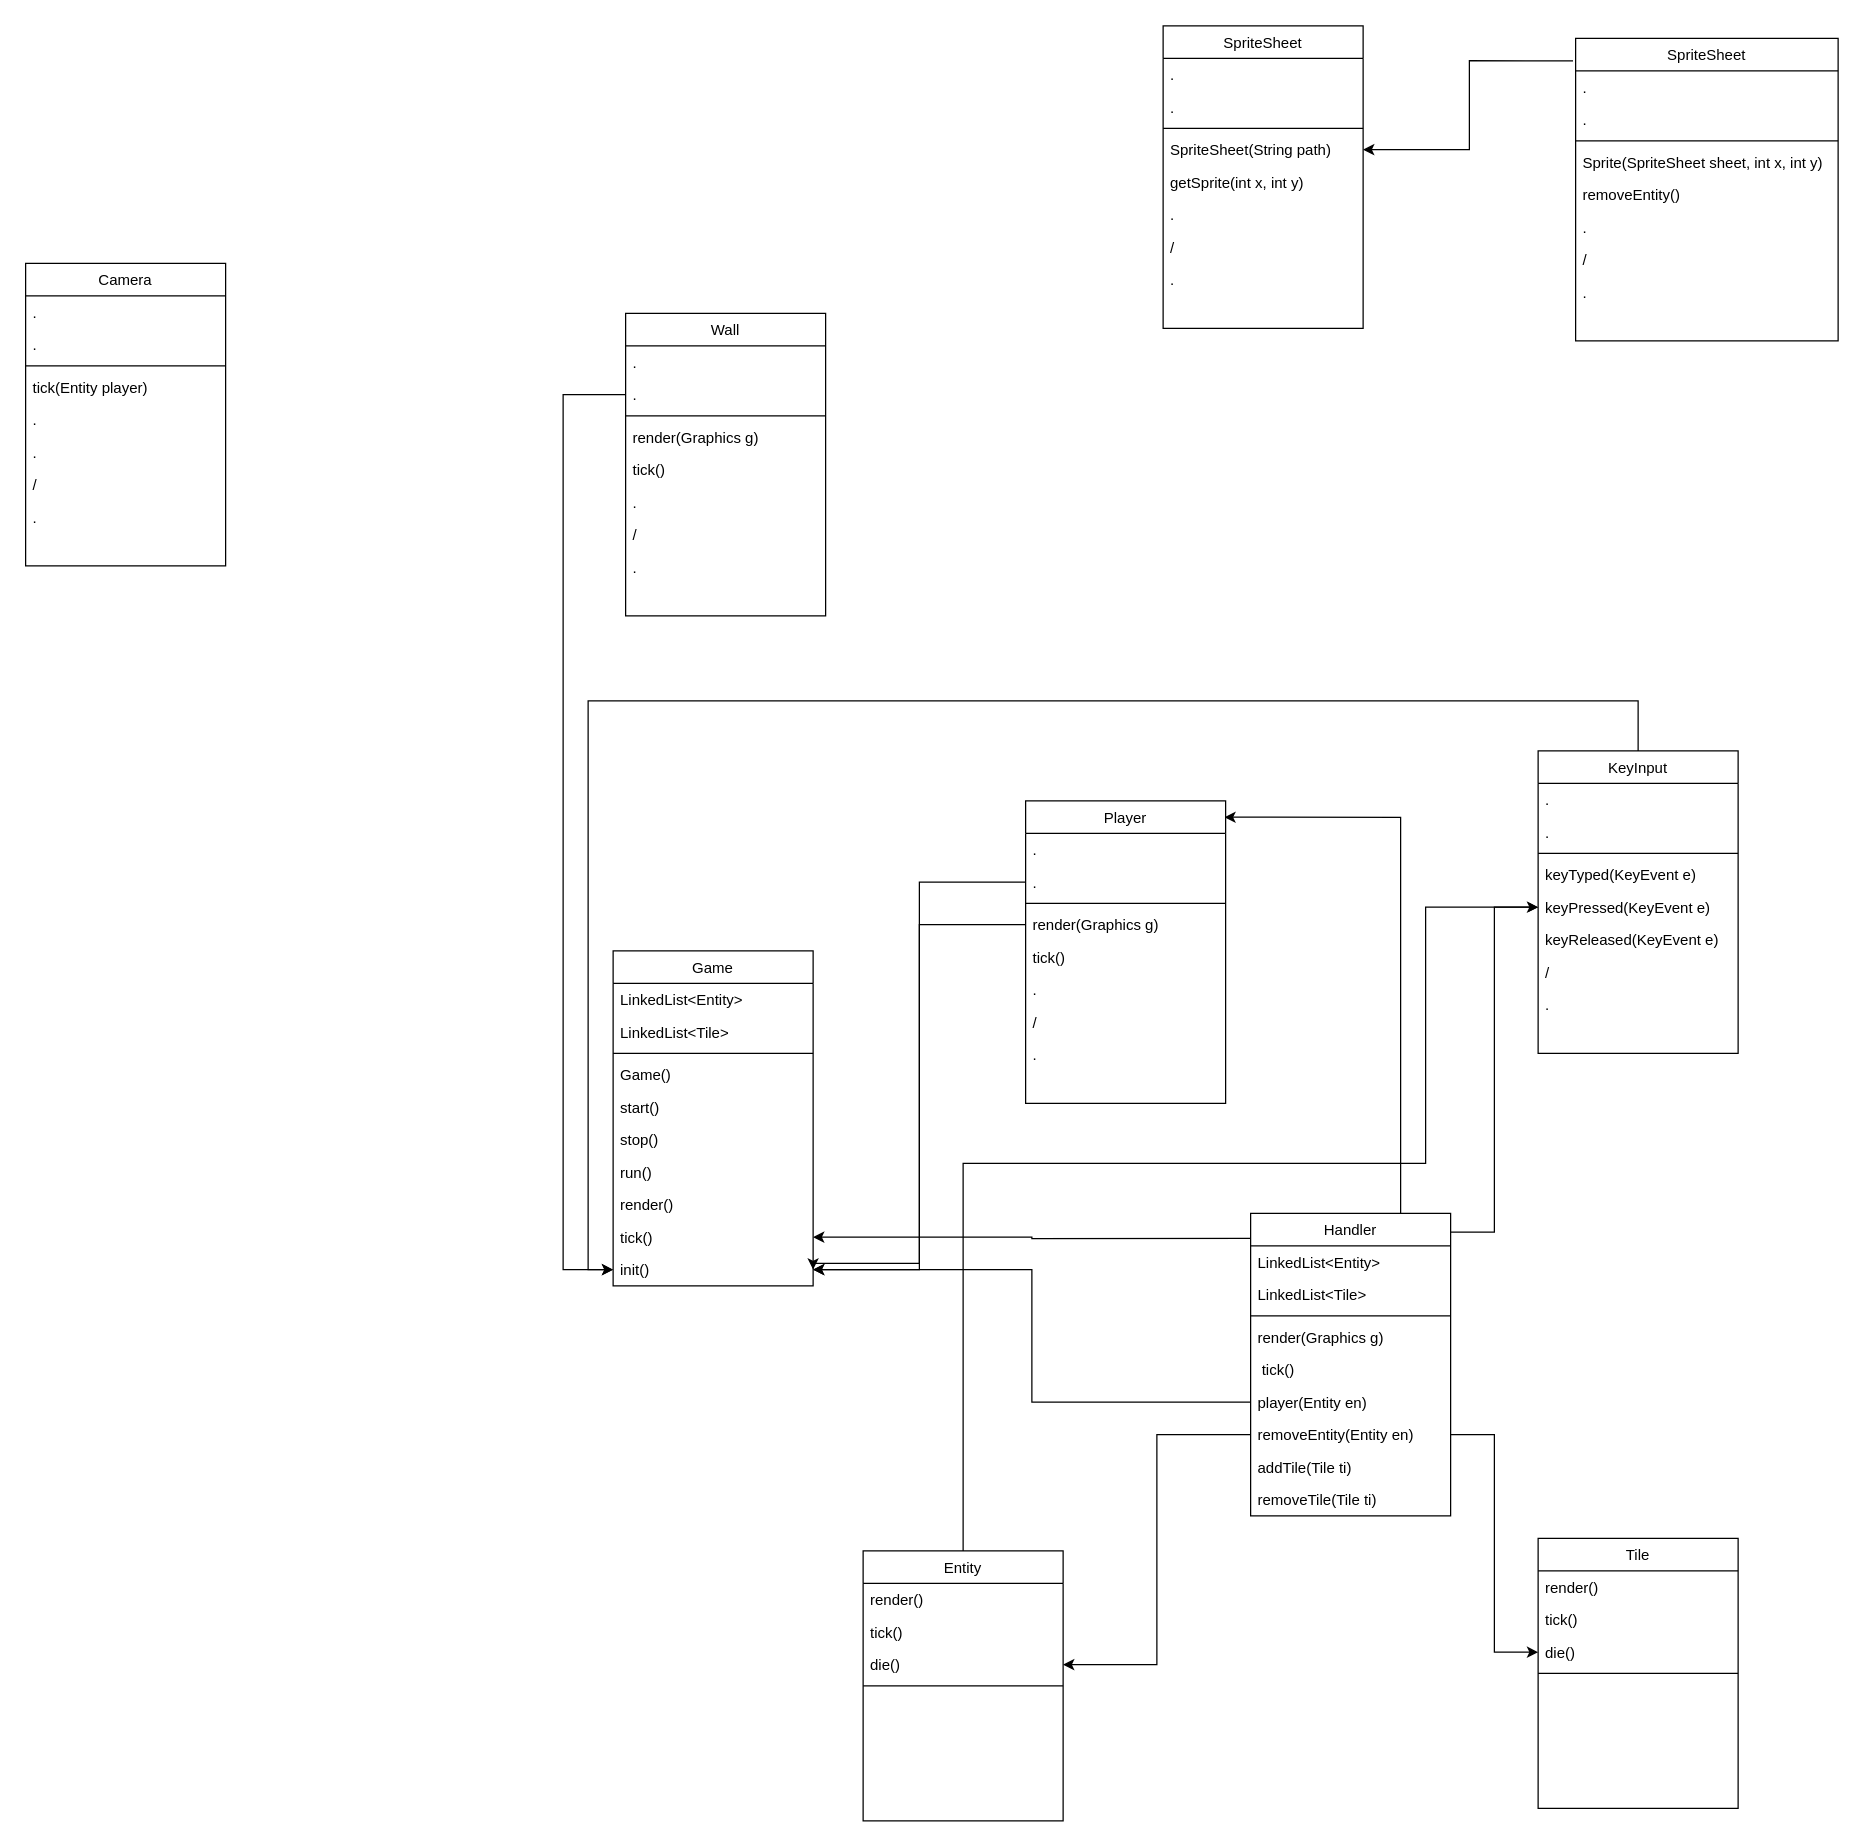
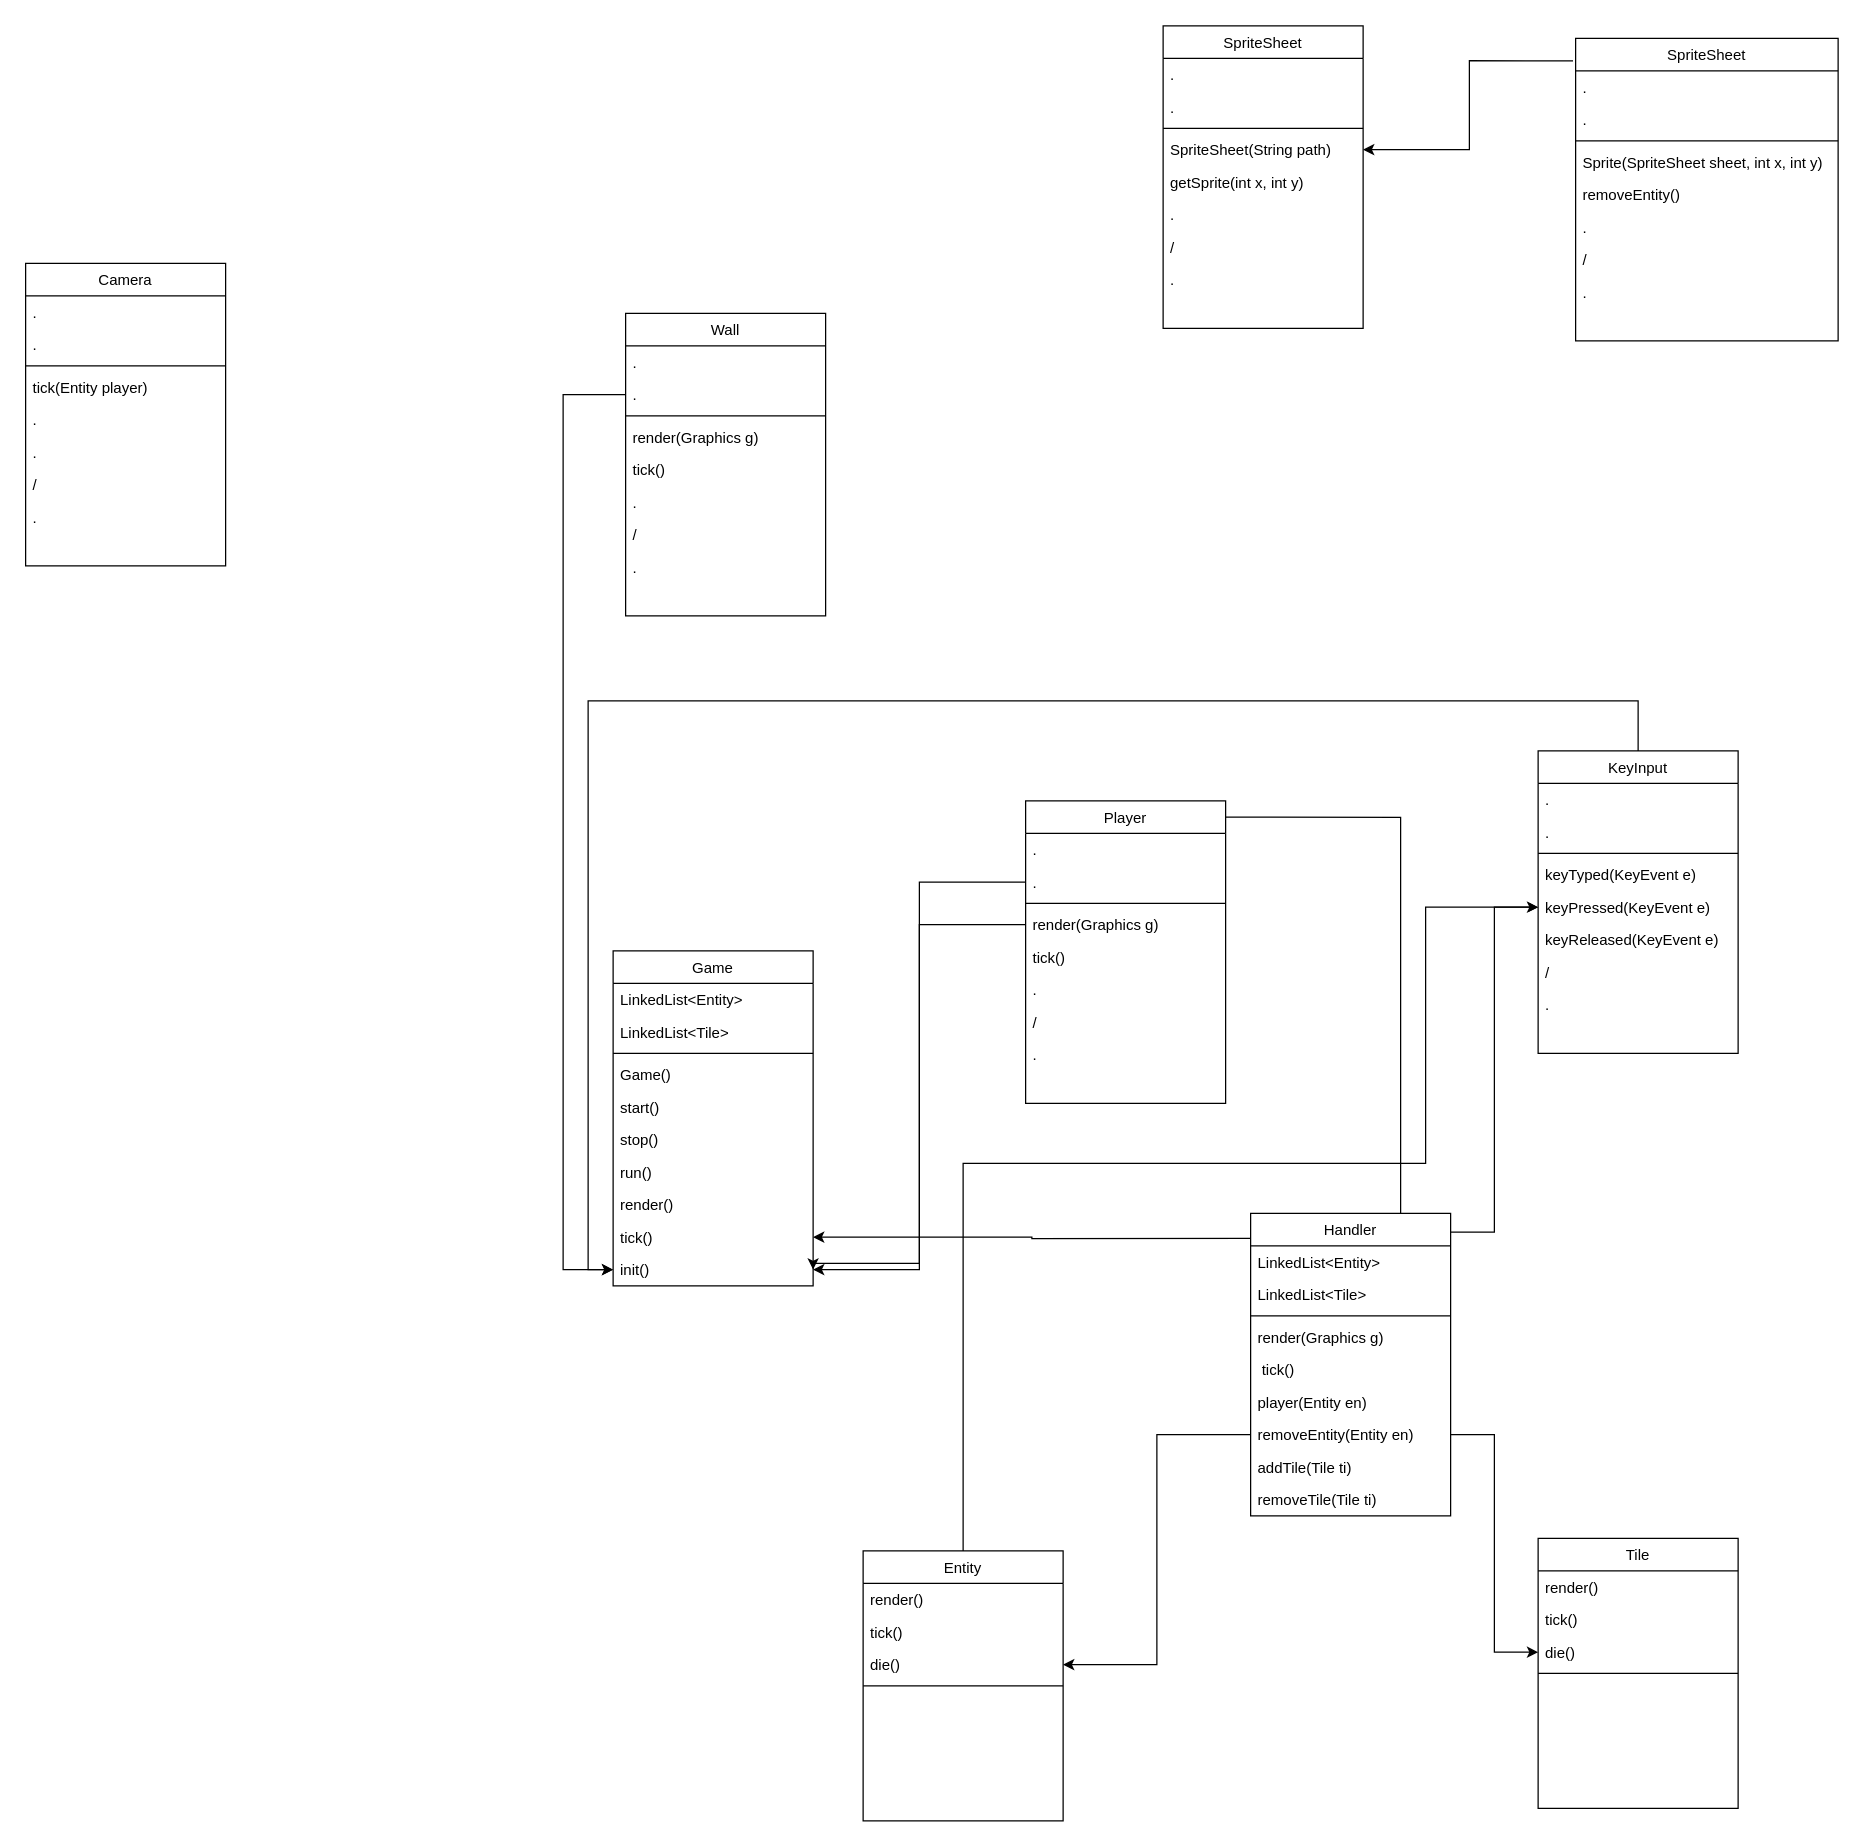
edge "Handler" -> "Player": arrowhead classic -> none
edge "player(Entity en)" -> "init()": removed
